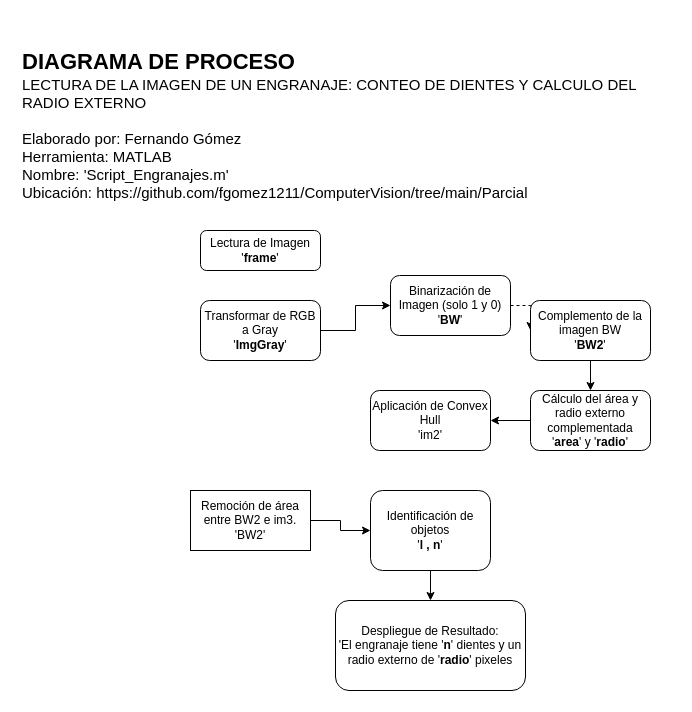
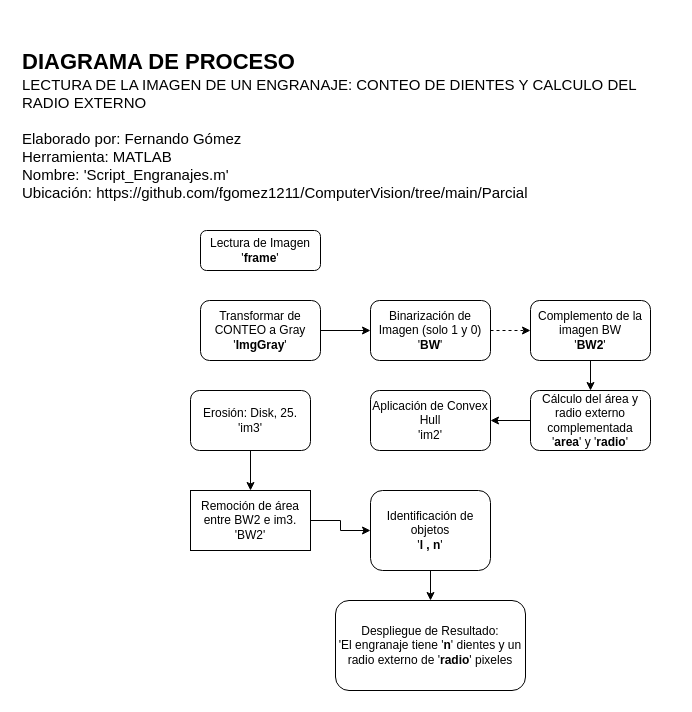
node "Binarización de Imagen (solo 1 y 0) 'BW'": moved (451, 306) -> (431, 331)
node "Transformar de RGB a Gray 'ImgGray'": label "Transformar de RGB a Gray 'ImgGray'" -> "Transformar de CONTEO a Gray 'ImgGray'"
node "Erosión: Disk, 25. 'im3'": added
edge "Erosión: Disk, 25. 'im3'" -> "Remoción de área entre BW2 e im3. 'BW2'": added
